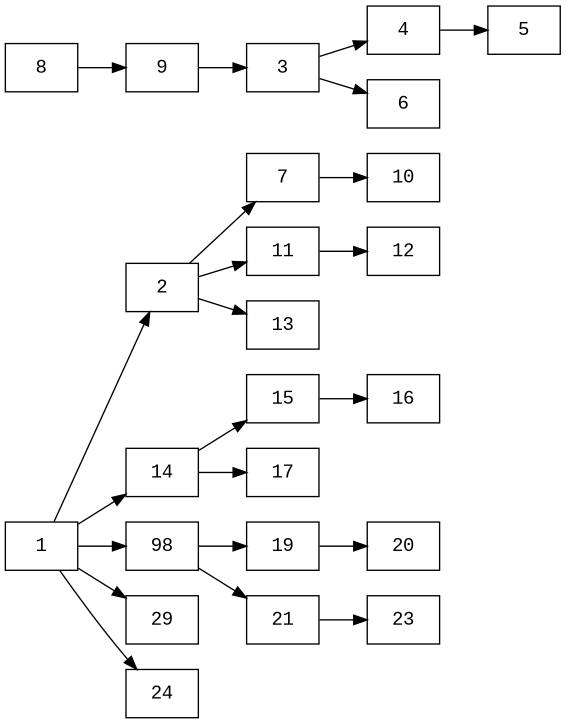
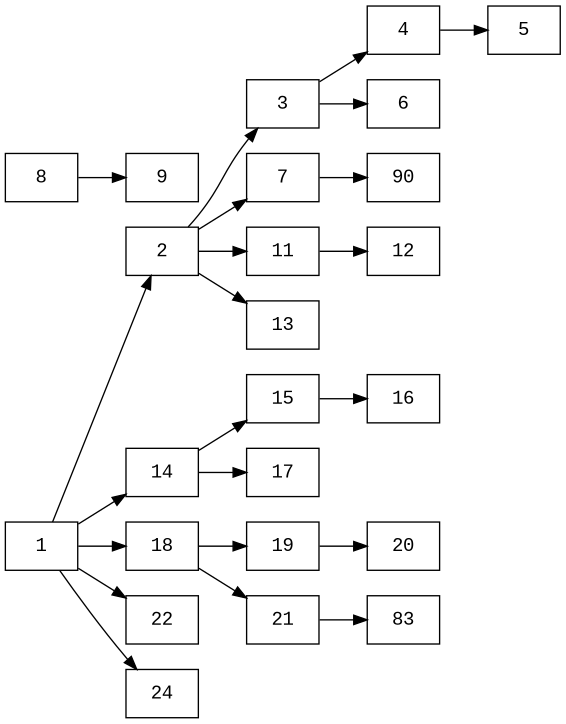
edge "9" -> "3": now "2" -> "3"
node "10": label "10" -> "90"
node "98": label "98" -> "18"
node "29": label "29" -> "22"
node "23": label "23" -> "83"
